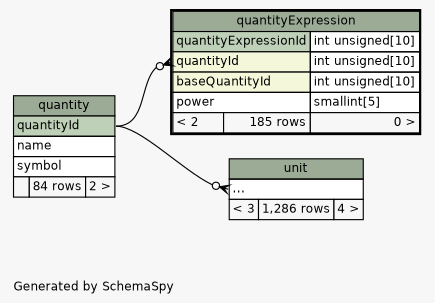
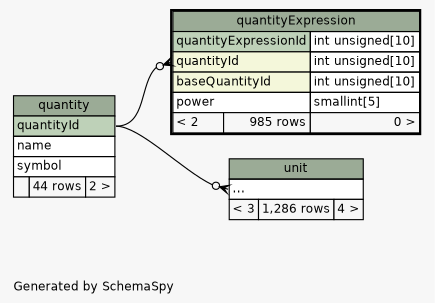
node "quantityExpression": text "185 rows" -> "985 rows"
node "quantity": text "84 rows" -> "44 rows"
